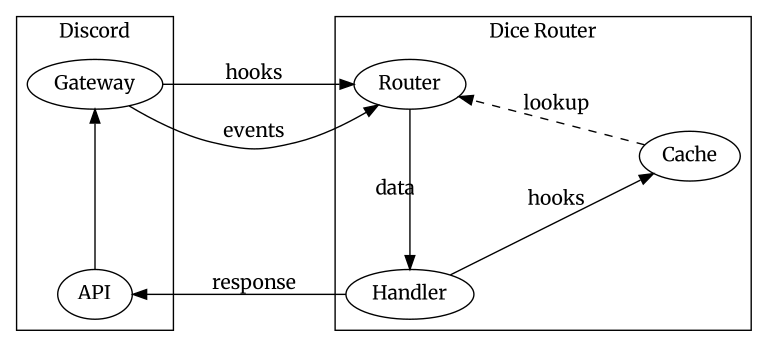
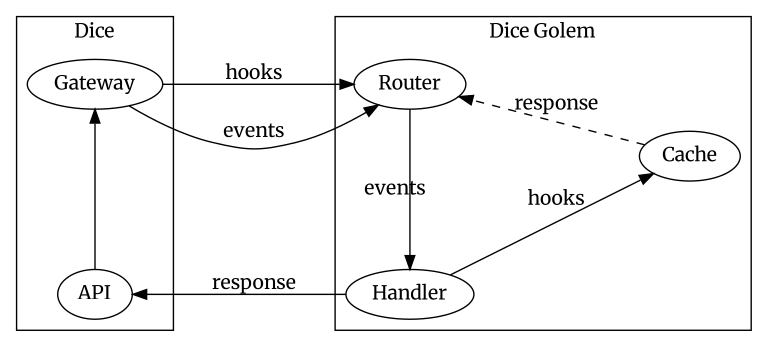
cluster "Discord": label "Discord" -> "Dice"
cluster "Dice Router": label "Dice Router" -> "Dice Golem"
edge "Cache" -> "Router": label "lookup" -> "response"
edge "Router" -> "Handler": label "data" -> "events"
